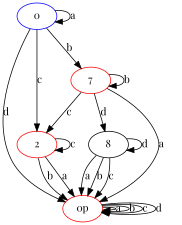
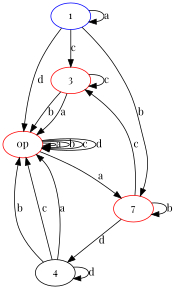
node "0": label "0" -> "1"
edge "7" -> "0p": reversed
node "2": label "2" -> "3"
node "8": label "8" -> "4"
